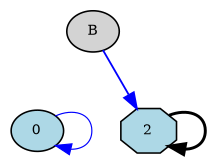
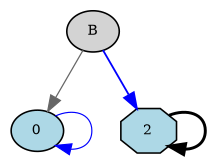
edge "B" -> "0": added
